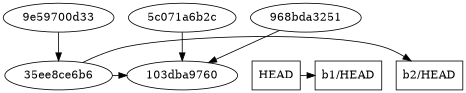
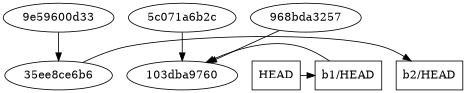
node "9e59700d33": label "9e59700d33" -> "9e59600d33"
node "968bda3251": label "968bda3251" -> "968bda3257"
edge "35ee8ce6b6" -> "103dba9760": now "b1/HEAD" -> "103dba9760"
